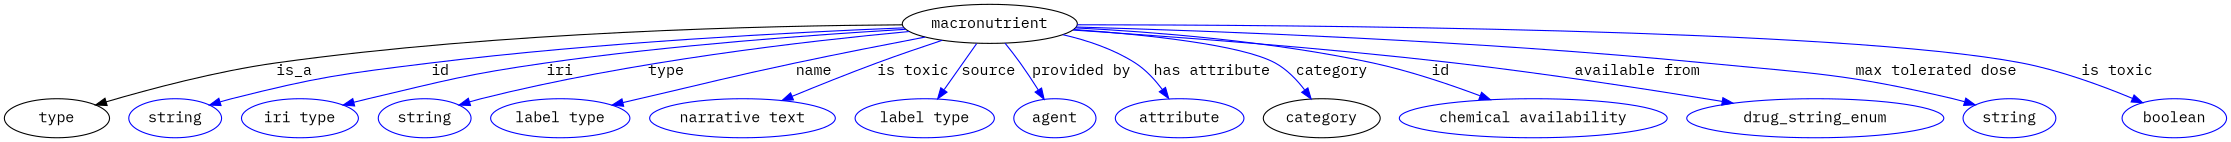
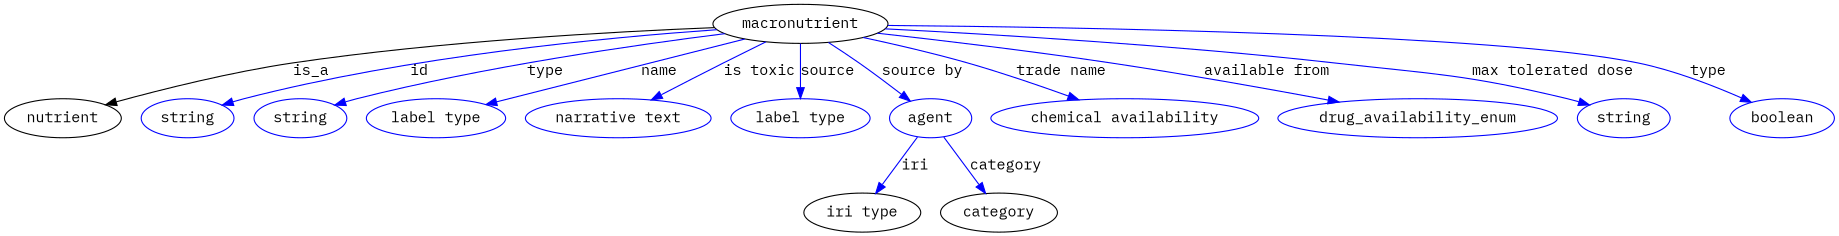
edge "macronutrient" -> "category": now "agent" -> "category"
edge "macronutrient" -> "iri type": now "agent" -> "iri type"
edge "macronutrient" -> "agent": label "provided by" -> "source by"
edge "macronutrient" -> "chemical availability": label "id" -> "trade name"
edge "macronutrient" -> "boolean": label "is toxic" -> "type"
node "type": label "type" -> "nutrient"
node "iri type": color blue -> black
node "attribute": removed
node "drug_string_enum": label "drug_string_enum" -> "drug_availability_enum"
